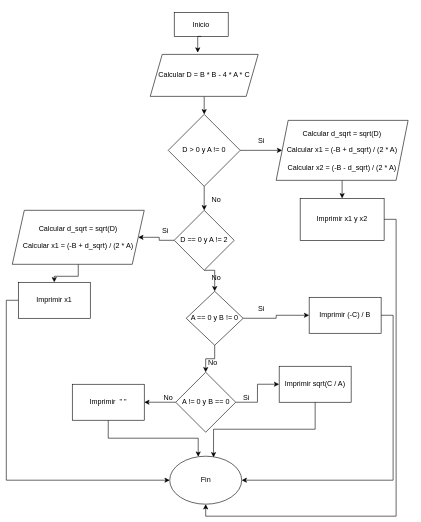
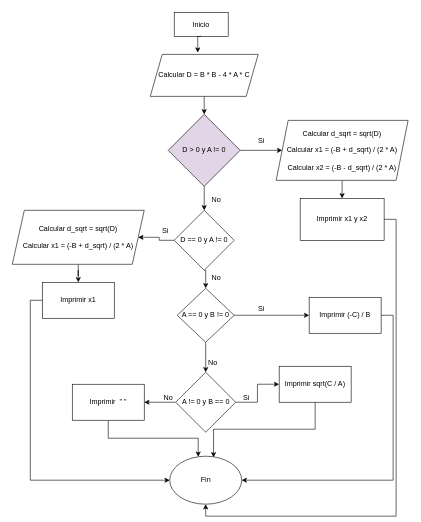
node "D > 0 y A != 0": fillcolor #ffffff -> #e1d5e7
node "D == 0 y A != 2": label "D == 0 y A != 2" -> "D == 0 y A != 0"
node "Imprimir x1": moved (54, 300) -> (78, 300)
node "A == 0 y B != 0": moved (215, 318) -> (206, 315)
